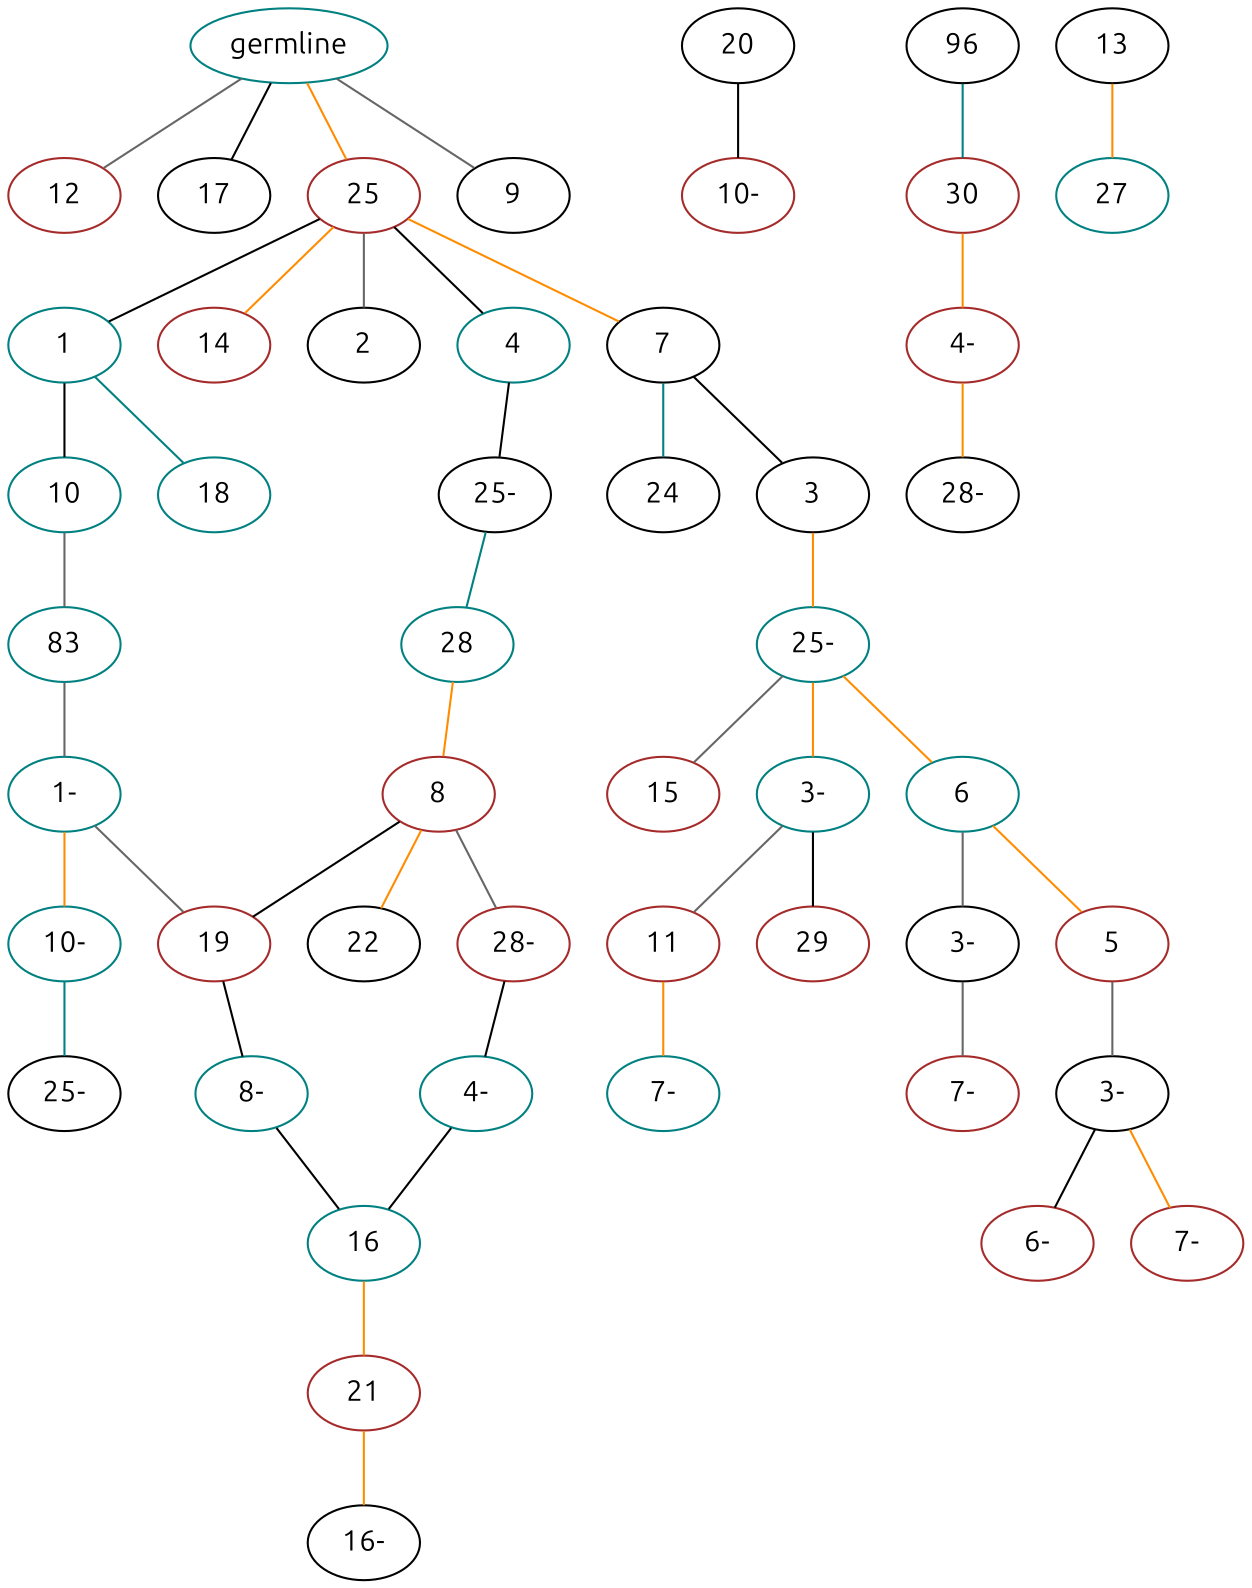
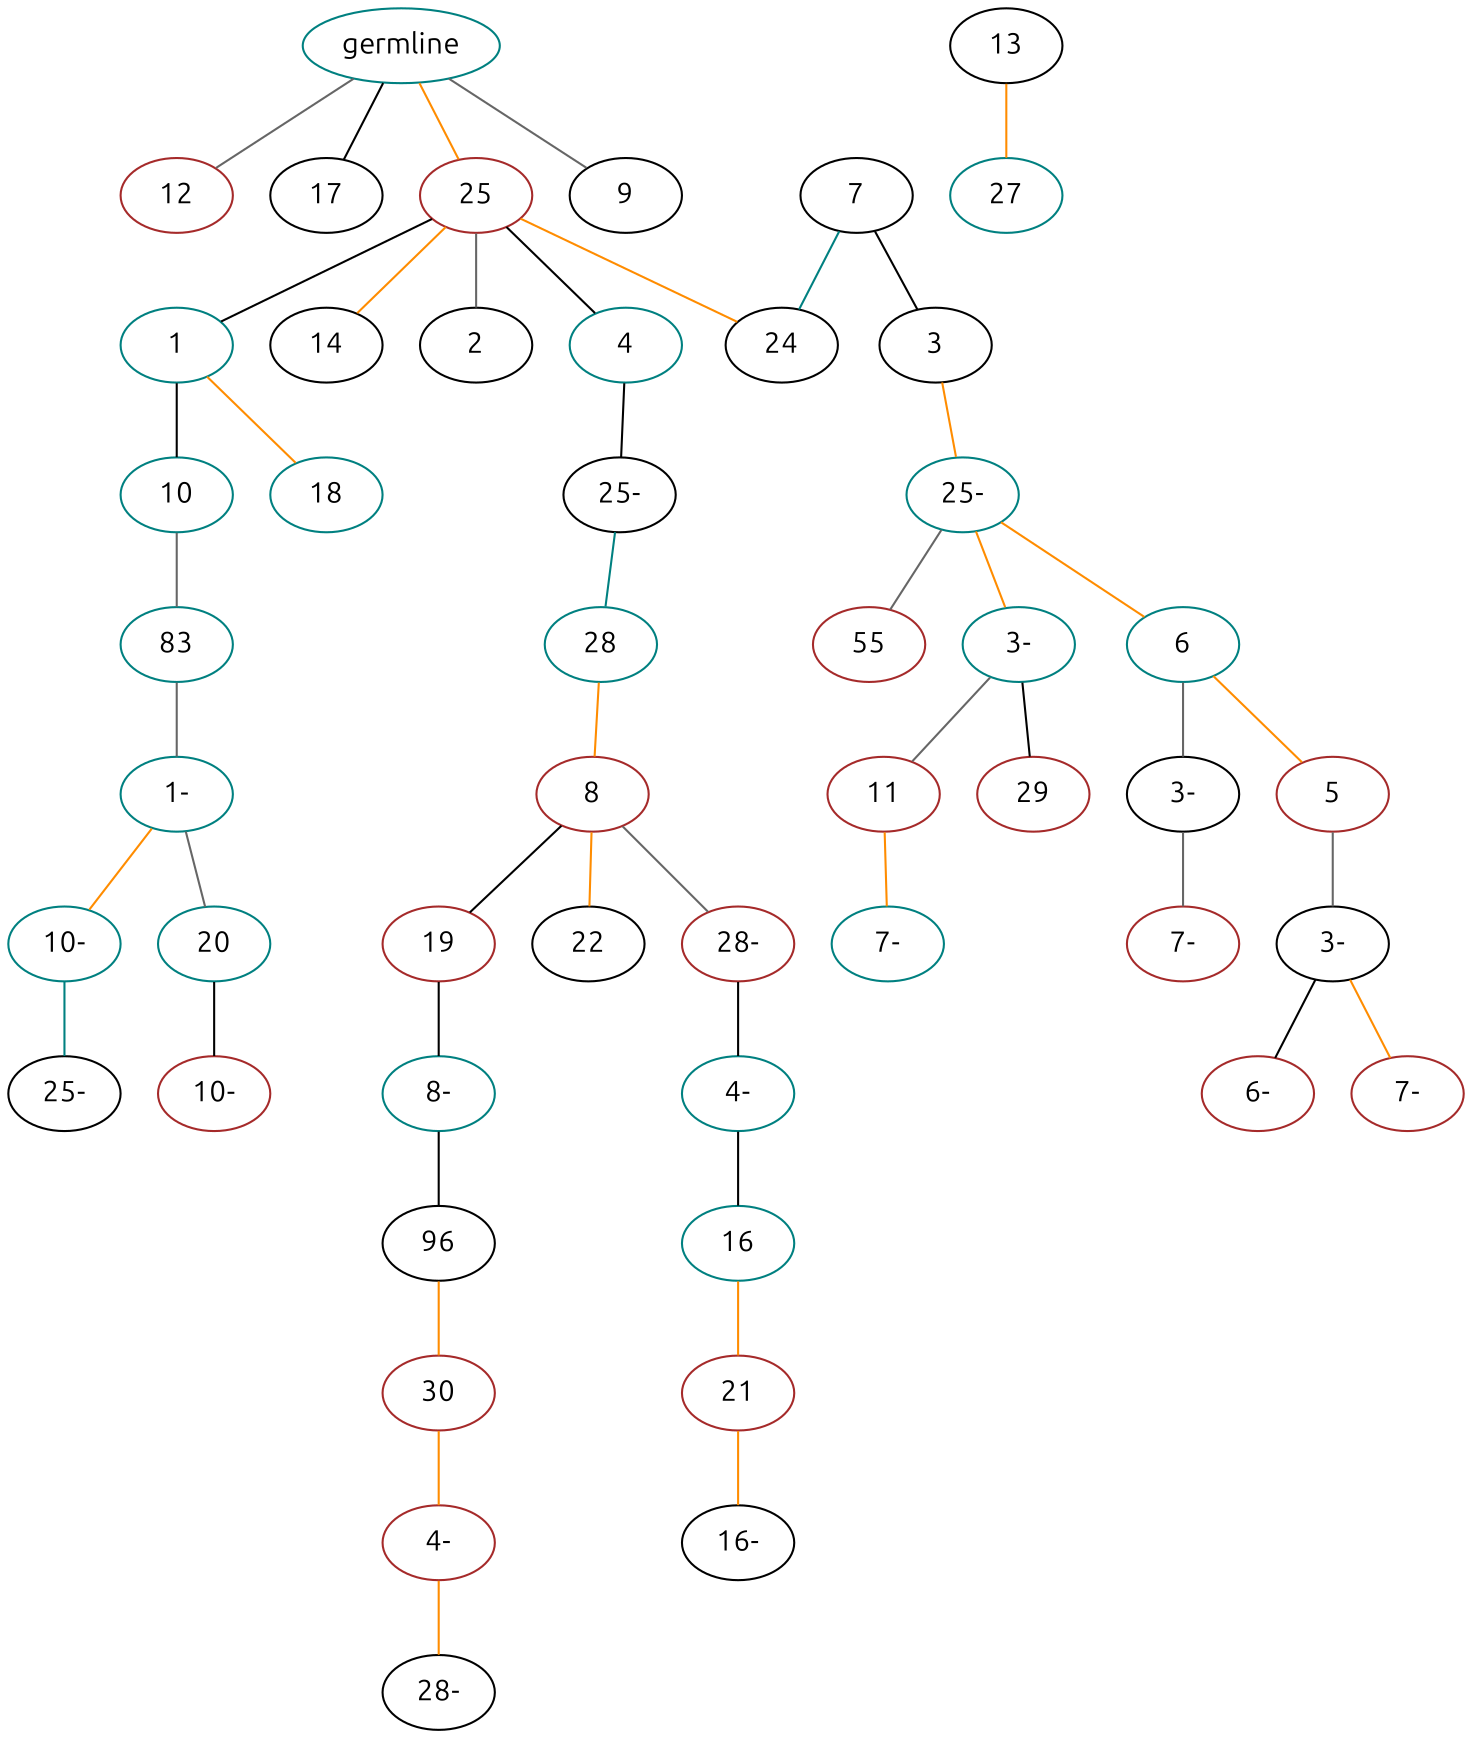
node "20": color black -> teal
edge "96" -- "30": color teal -> darkorange
edge "25" -- "7": now "25" -- "24"
node "14": color brown -> black
edge "1" -- "18": color teal -> darkorange
node "15": label "15" -> "55"
edge "1-" -- "19": now "1-" -- "20"
edge "8-" -- "16": now "8-" -- "96"
